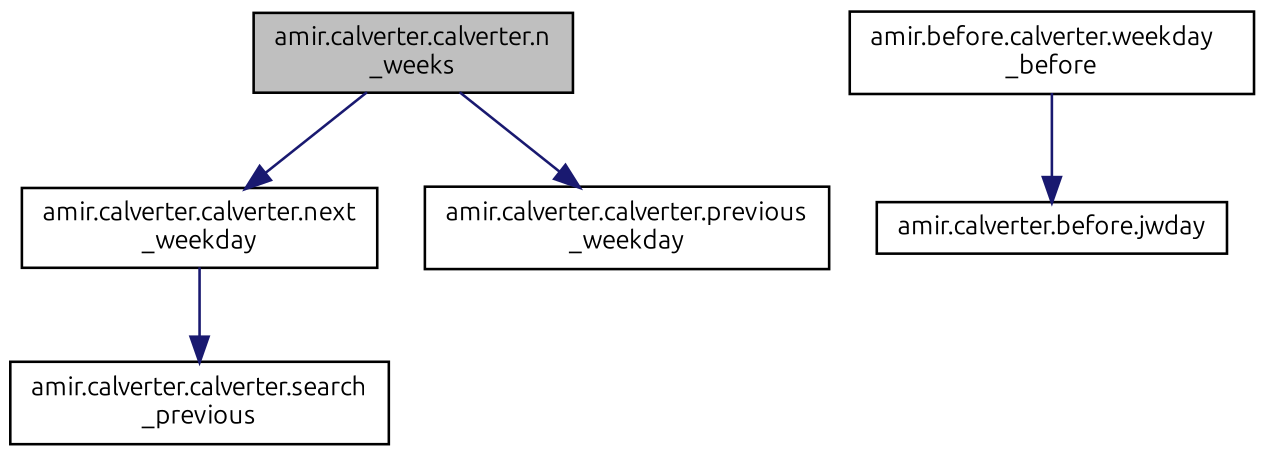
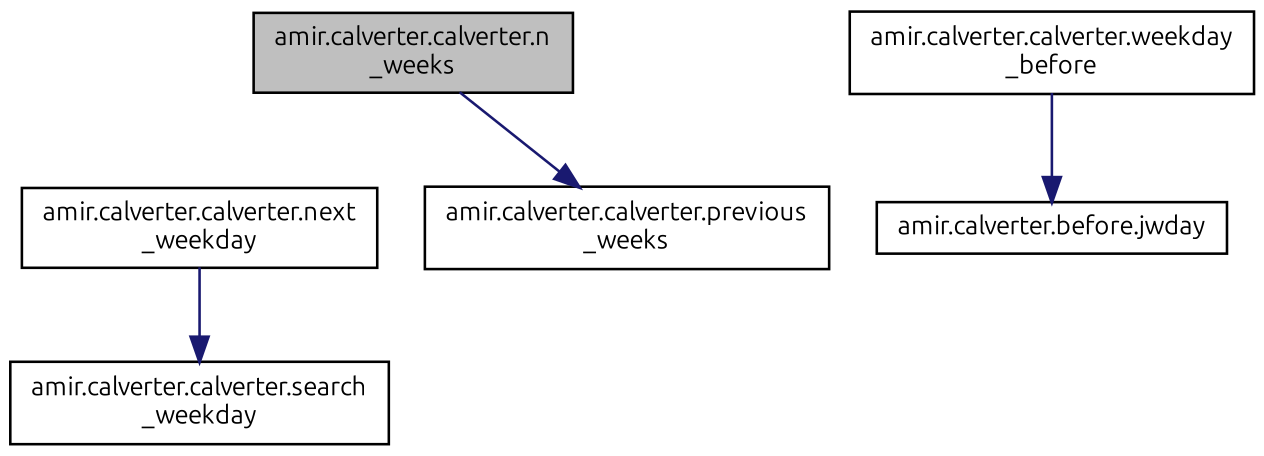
node "amir.before.calverter.weekday _before": label "amir.before.calverter.weekday _before" -> "amir.calverter.calverter.weekday _before"
edge "amir.calverter.calverter.n _weeks" -> "amir.calverter.calverter.next _weekday": removed
node "amir.calverter.calverter.previous _weekday": label "amir.calverter.calverter.previous _weekday" -> "amir.calverter.calverter.previous _weeks"
node "amir.calverter.calverter.search _previous": label "amir.calverter.calverter.search _previous" -> "amir.calverter.calverter.search _weekday"
